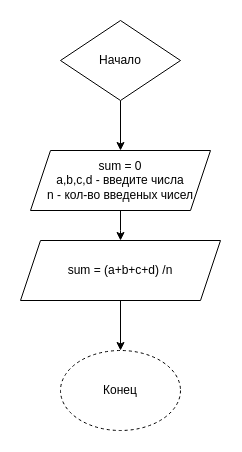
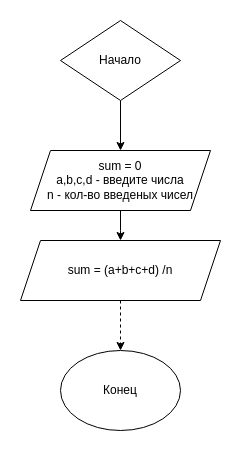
edge "sum = (a+b+c+d) /n" -> "Конец": style solid -> dashed
node "Конец": style dashed -> solid
